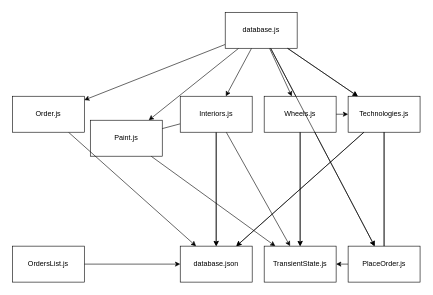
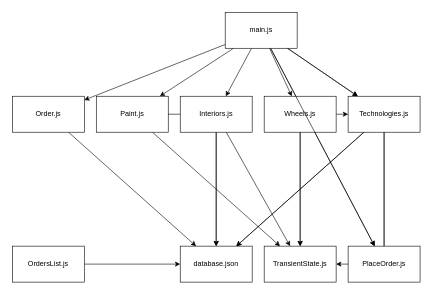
node "database.js": label "database.js" -> "main.js"
node "Paint.js": moved (126, 138) -> (132, 114)
